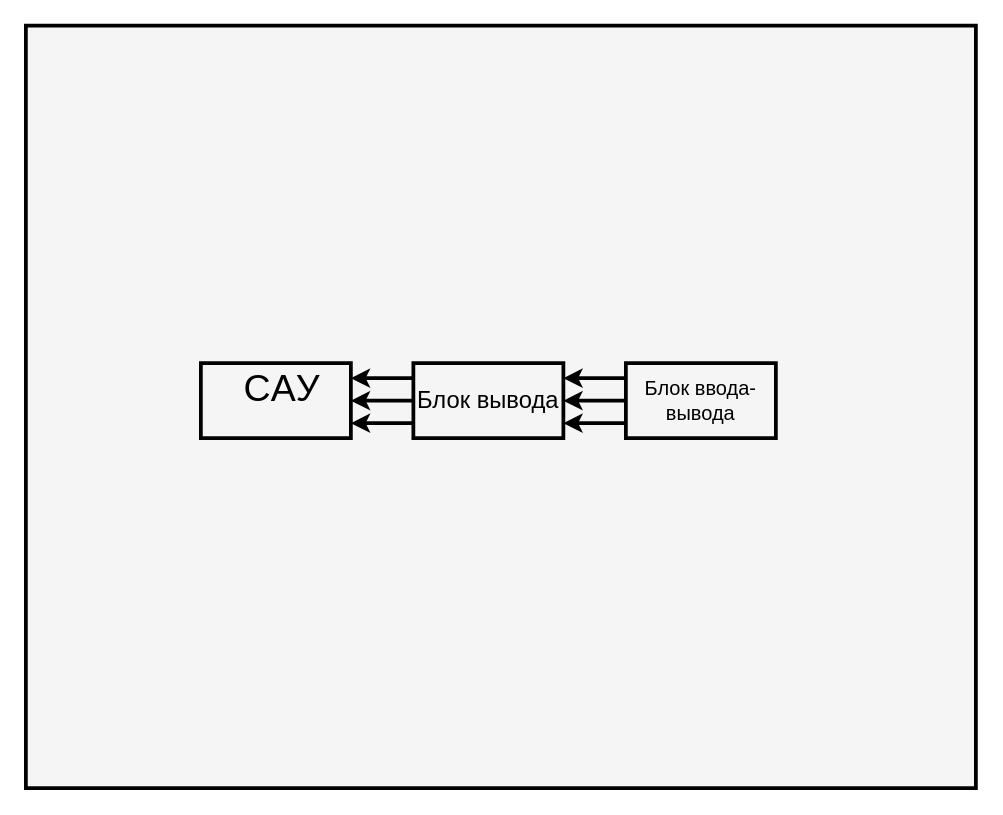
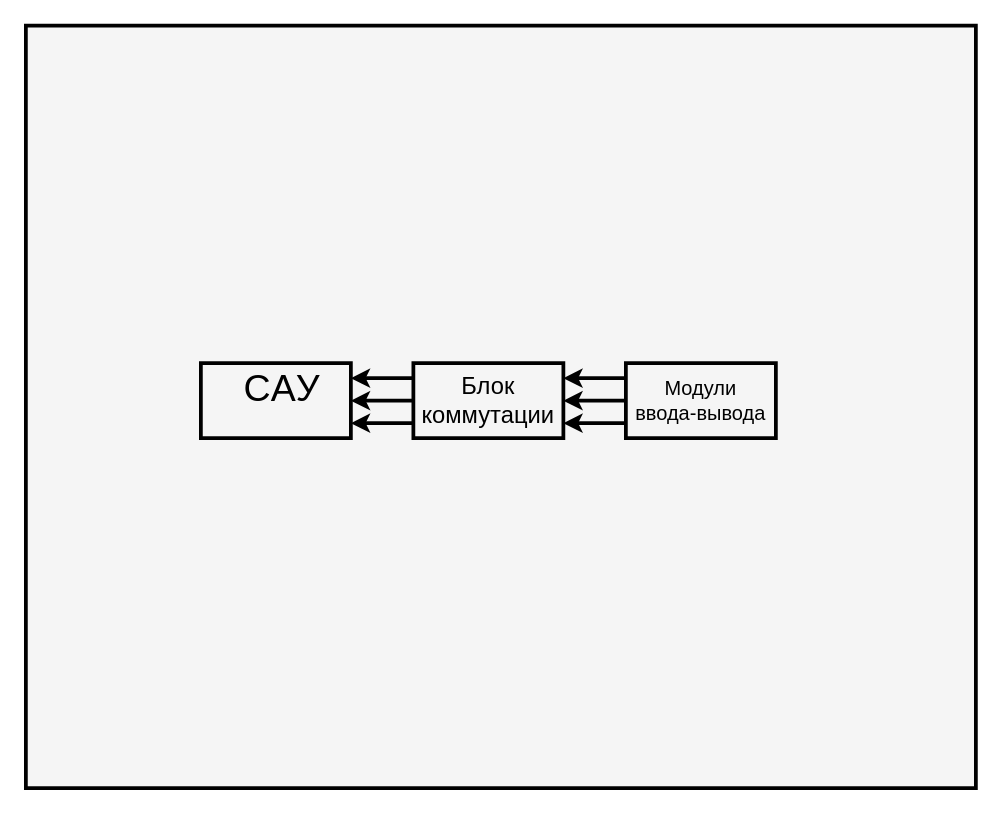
node "Блок вывода": label "Блок вывода" -> "Блок коммутации"
node "Блок ввода-вывода": label "Блок ввода-вывода" -> "Модули ввода-вывода"
